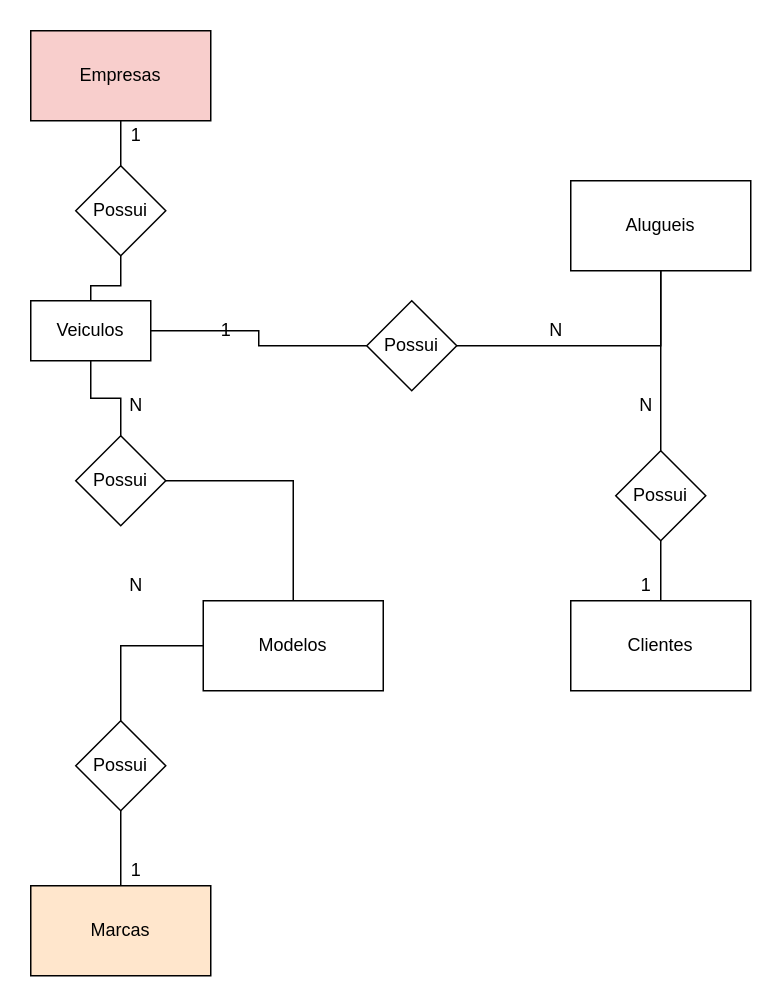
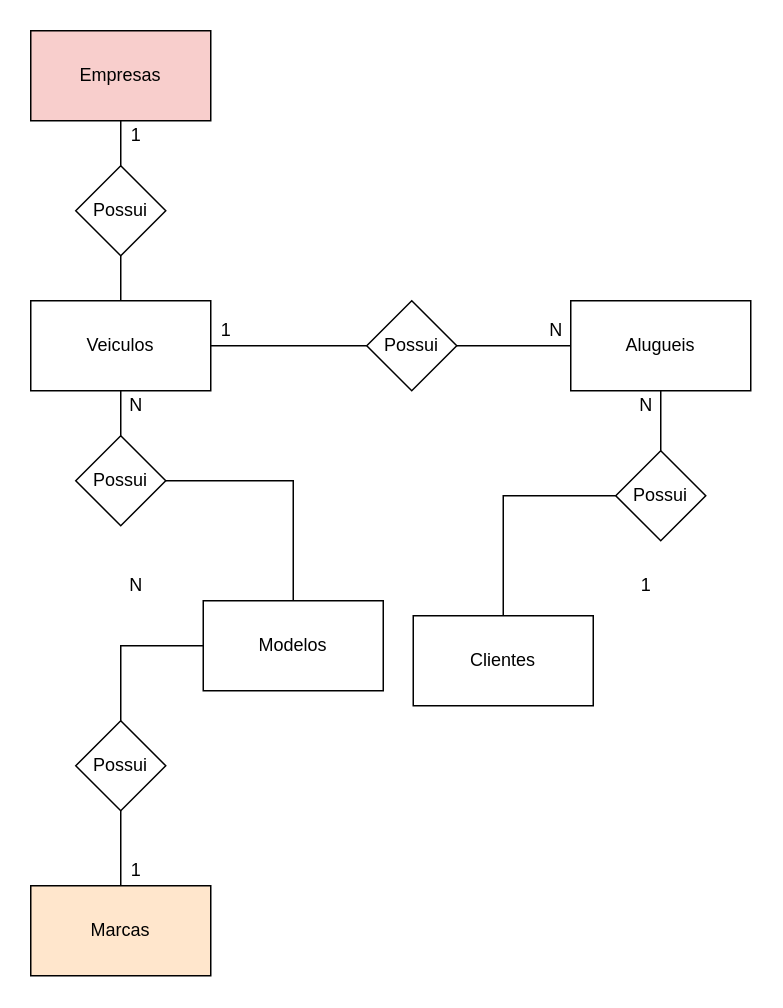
node "Alugueis": moved (661, 226) -> (661, 346)
node "Veiculos": size 120x60 -> 180x90
node "Clientes": moved (661, 646) -> (503, 661)
